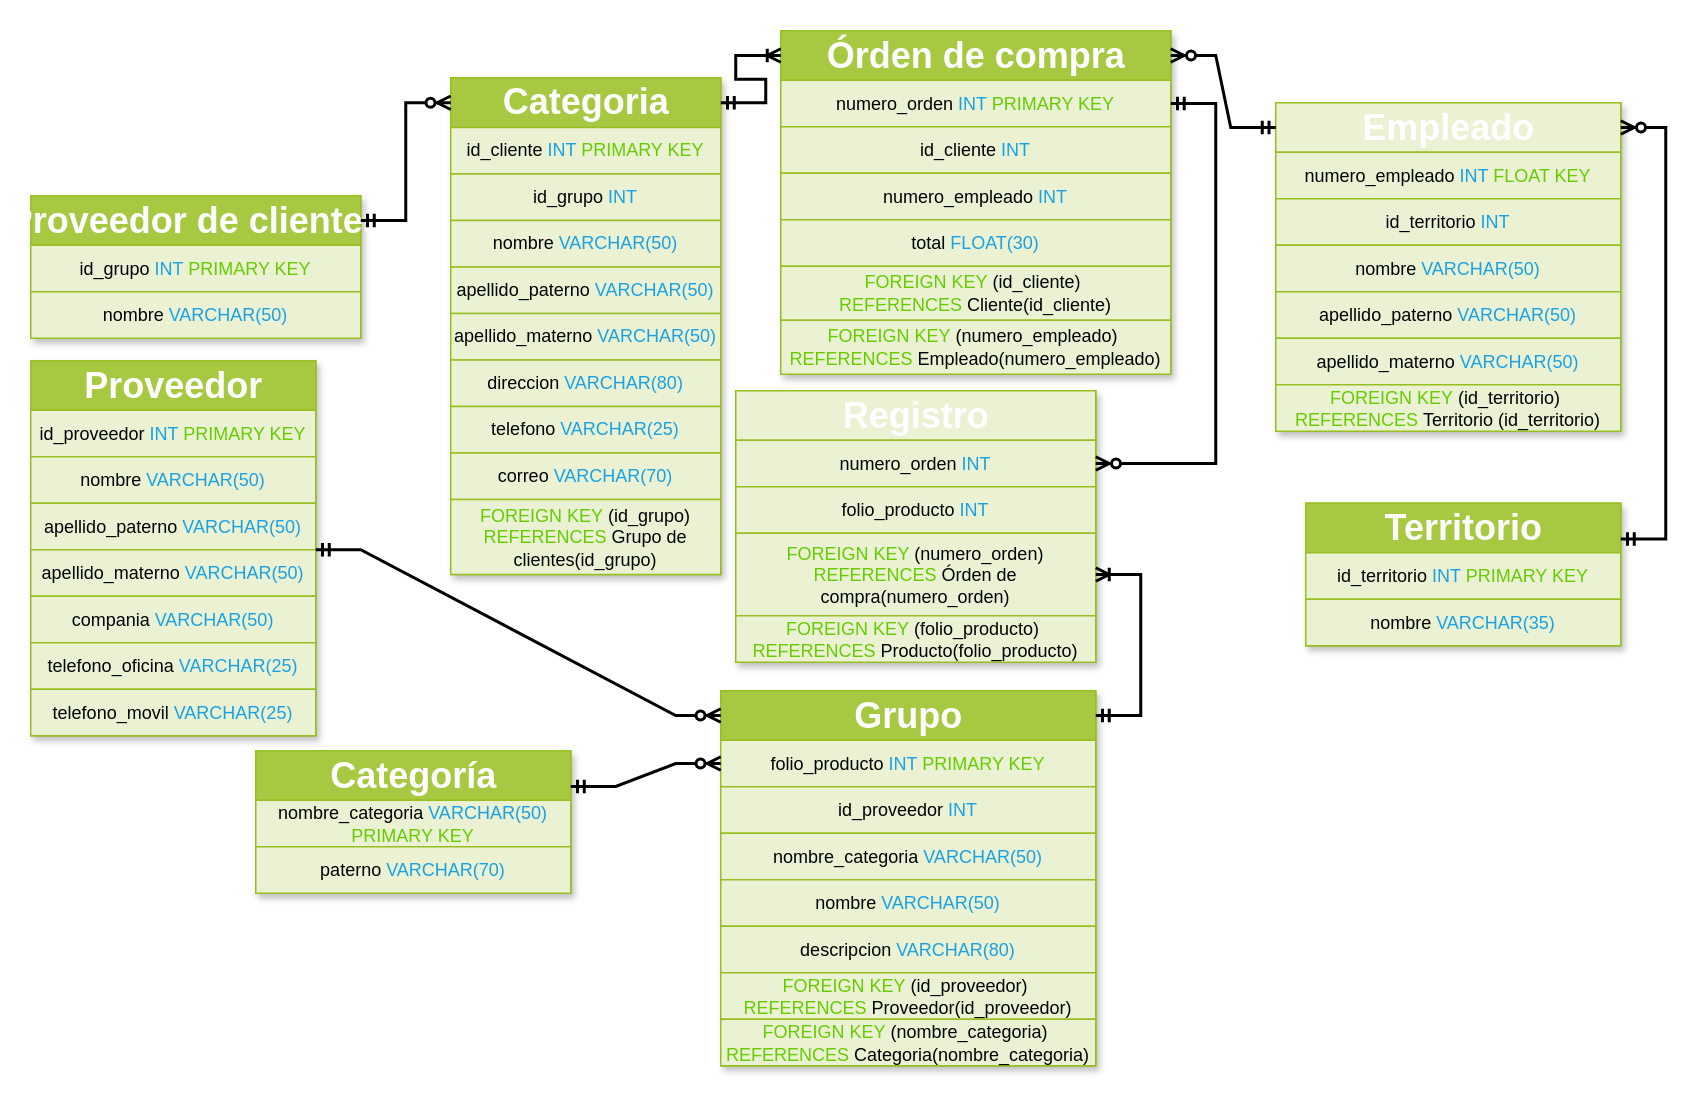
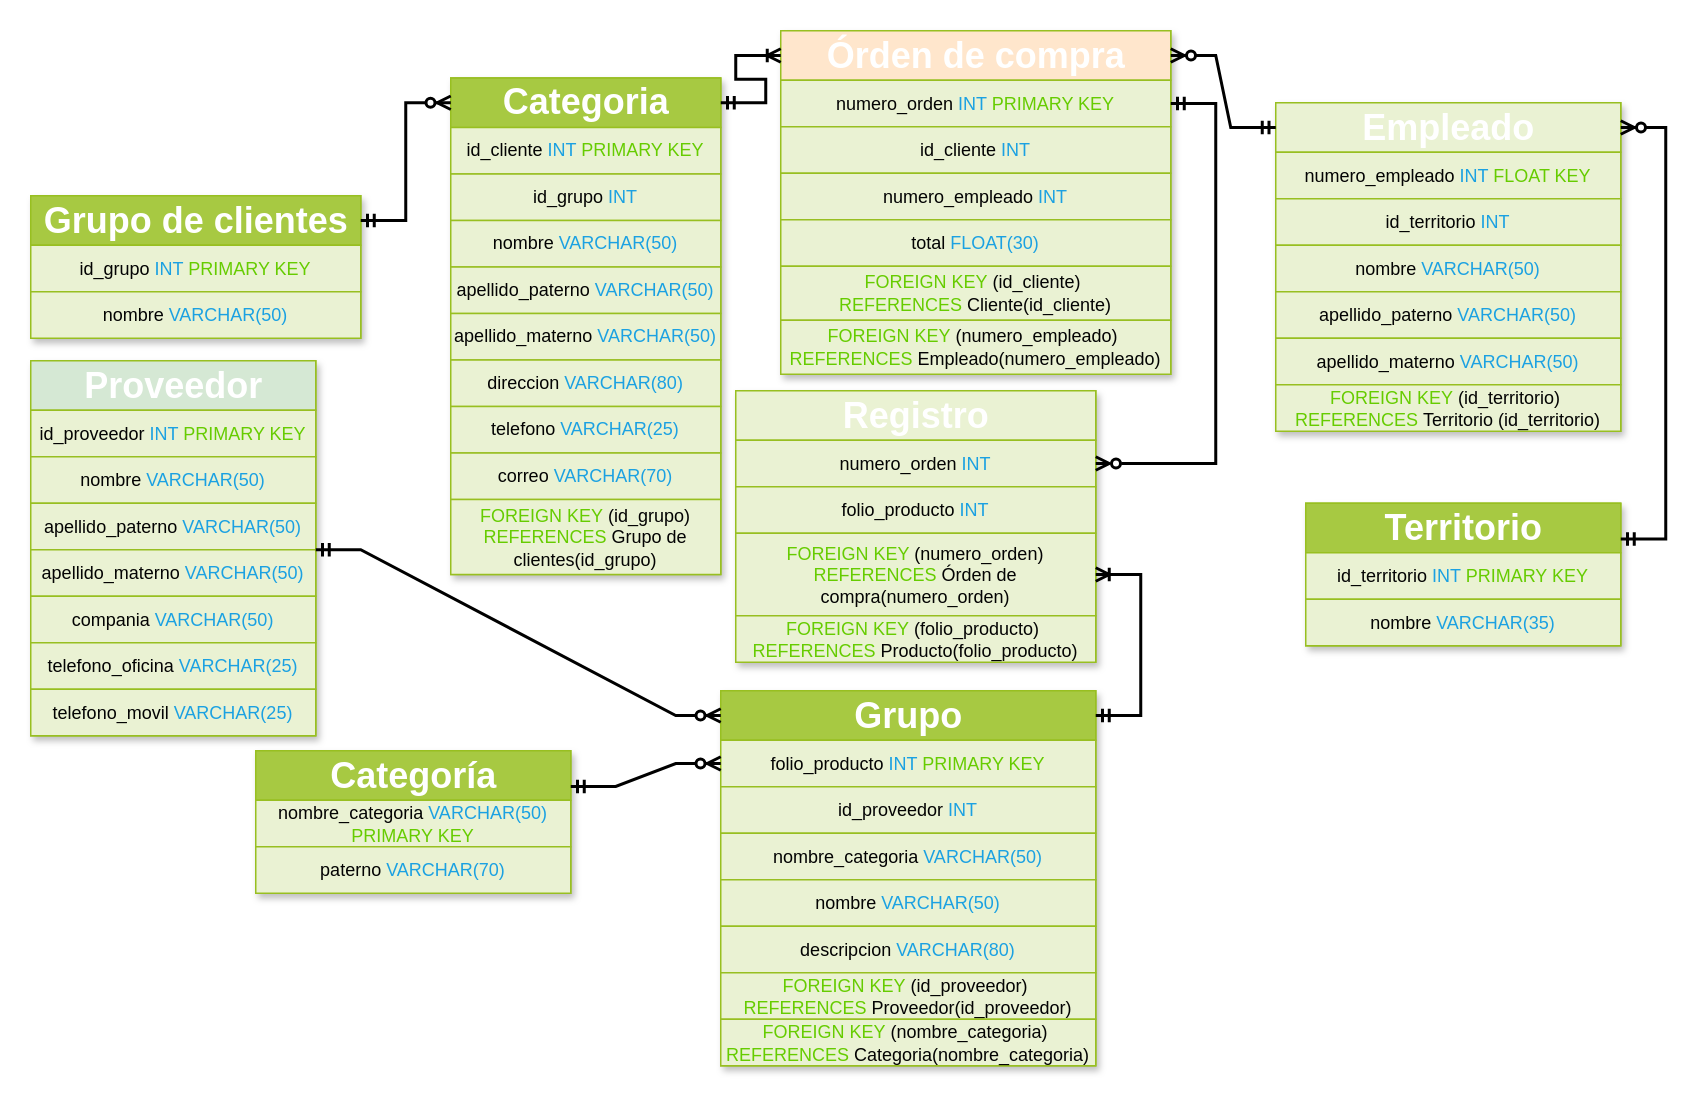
node "Órden de compra": fillcolor #a7c942 -> #ffe6cc
node "Proveedor de clientes": label "Proveedor de clientes" -> "Grupo de clientes"
node "Proveedor": fillcolor #a7c942 -> #d5e8d4
